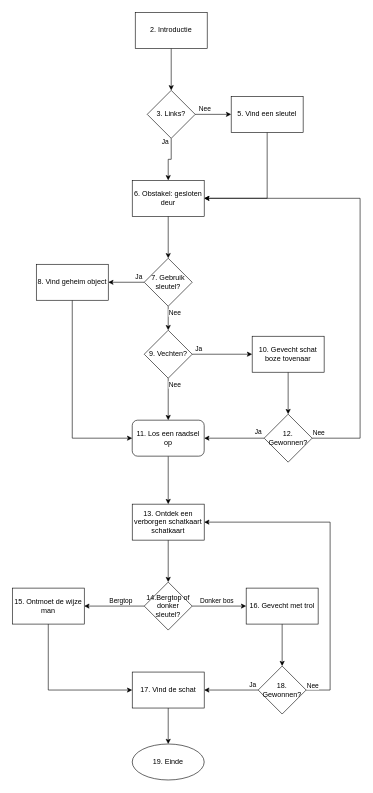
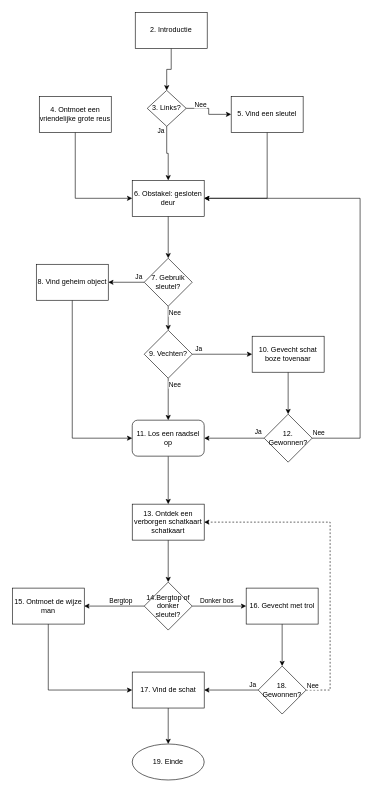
node "4. Ontmoet een vriendelijke grote reus": added
node "3. Links?": size 48x48 -> 39x36
edge "4. Ontmoet een vriendelijke grote reus" -> "6. Obstakel: gesloten deur": added
edge "18. Gewonnen?" -> "13. Ontdek een verborgen schatkaart schatkaart": style solid -> dashed
